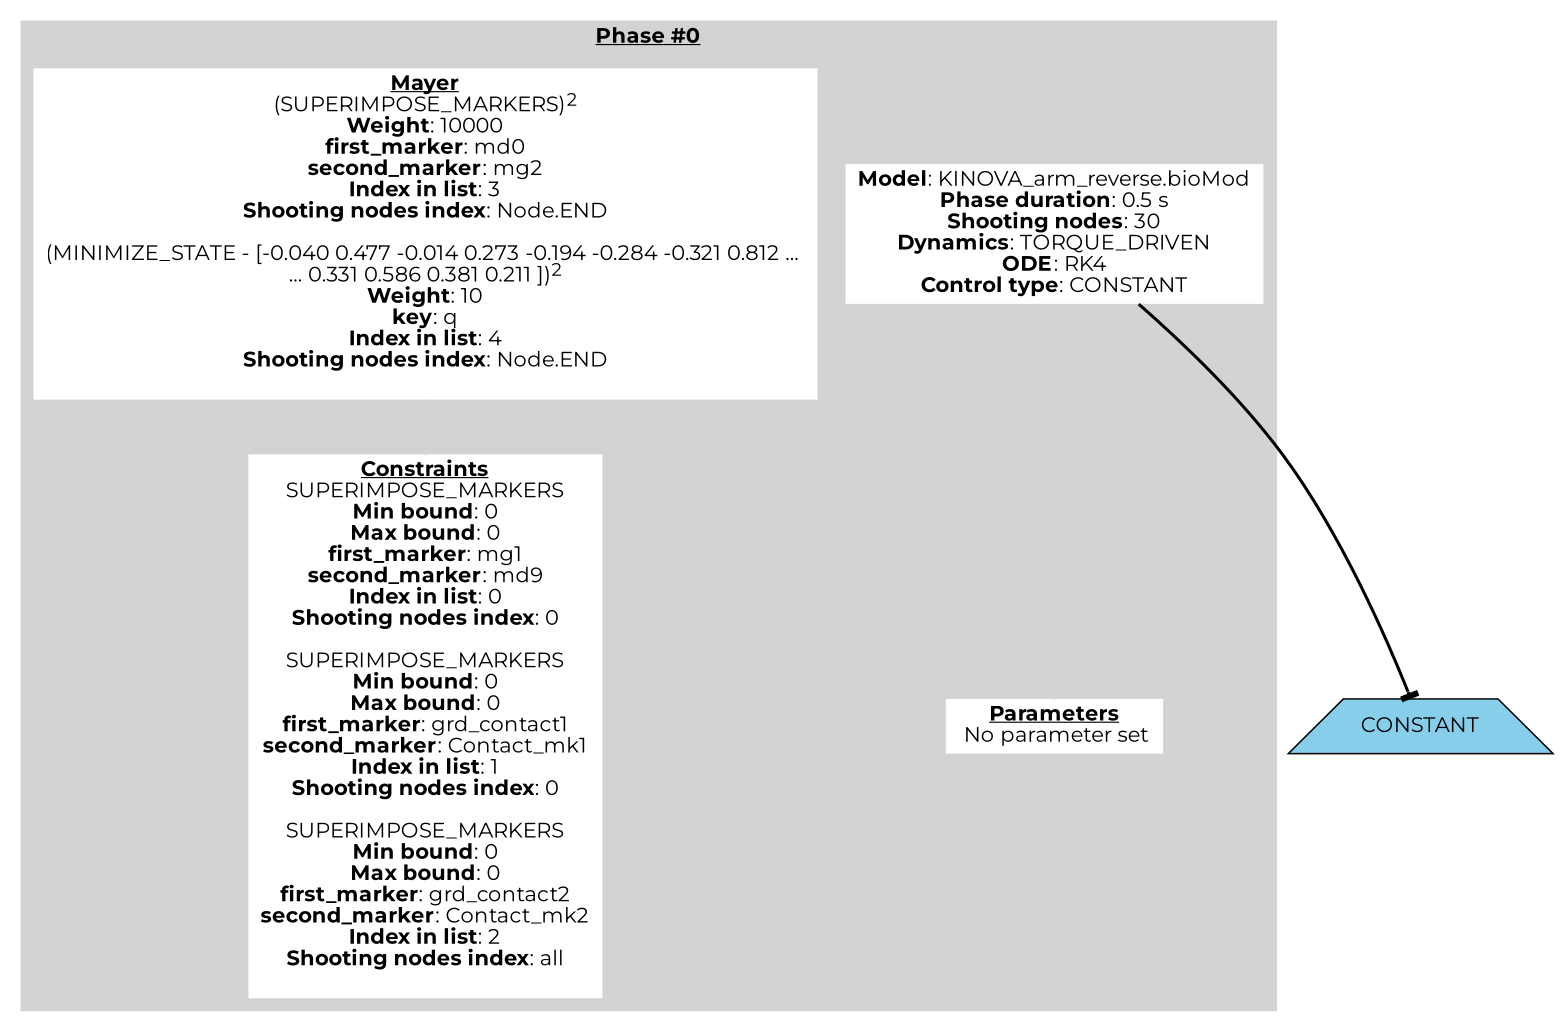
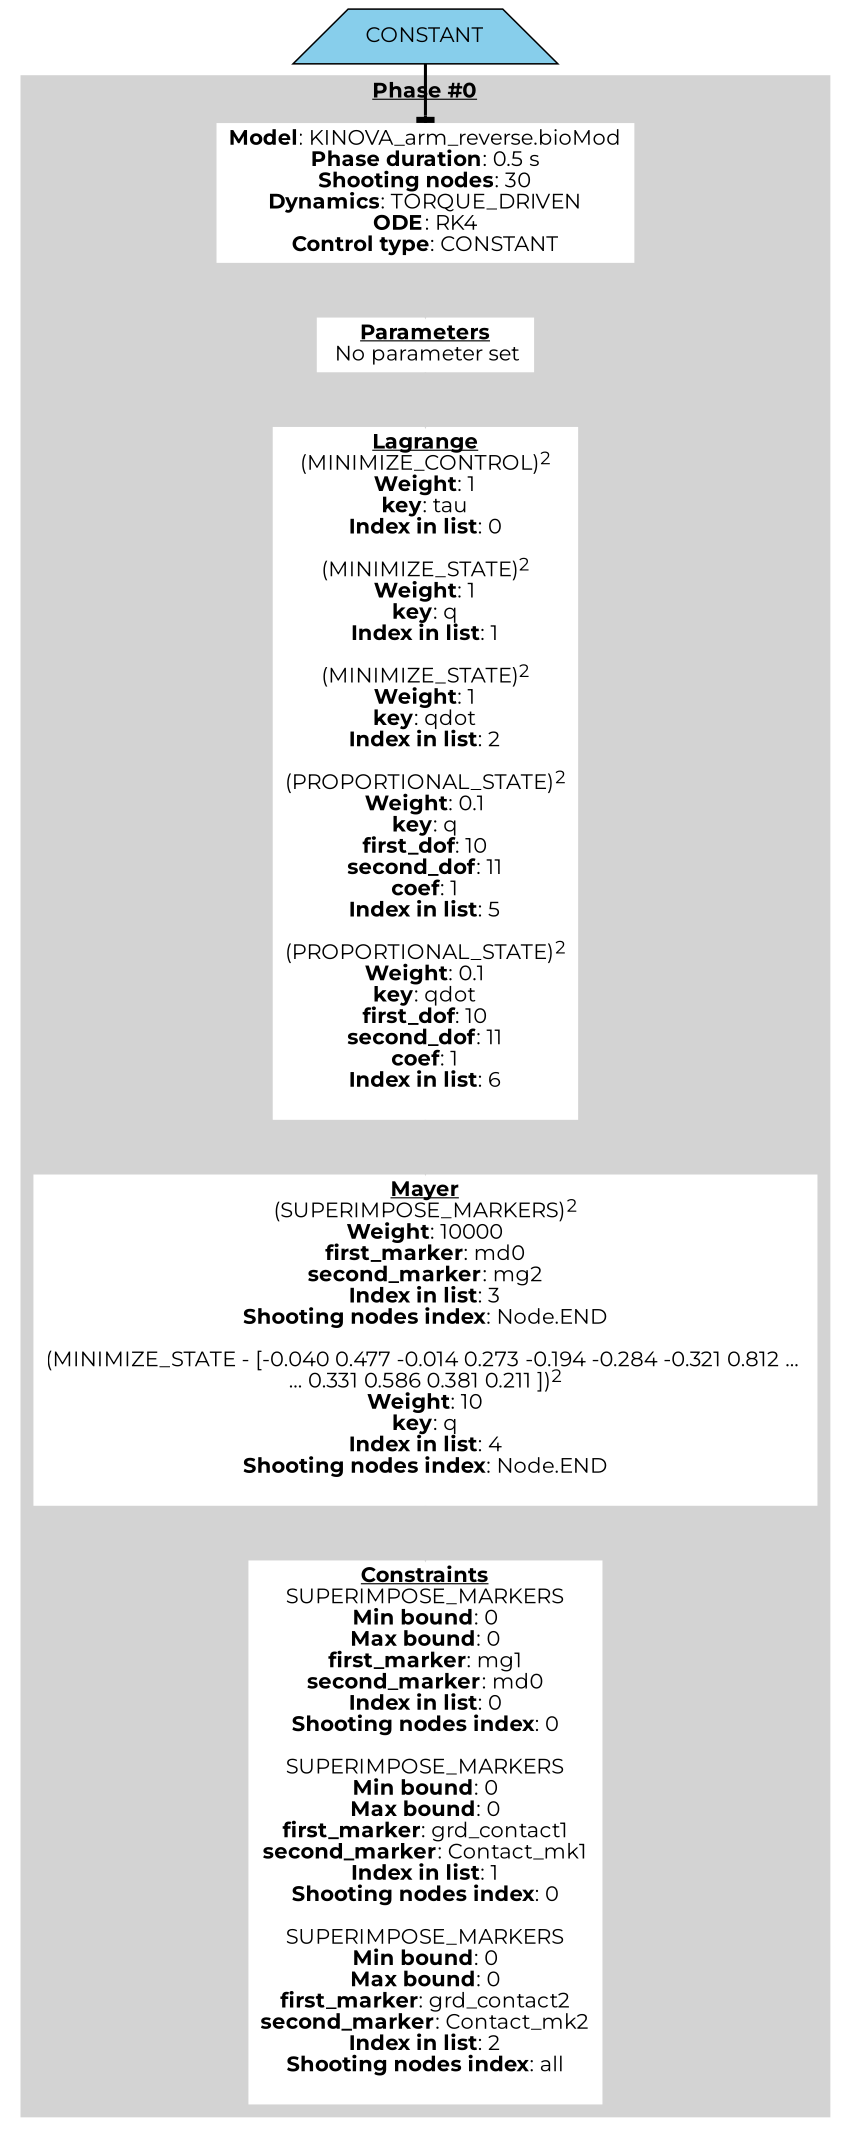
edge "Model" -> "CONSTANT": reversed
node "Constraints": text ": md9" -> ": md0"
node "Lagrange": added
